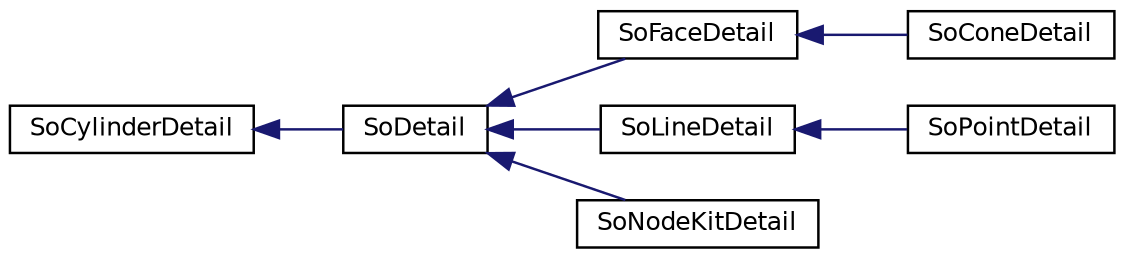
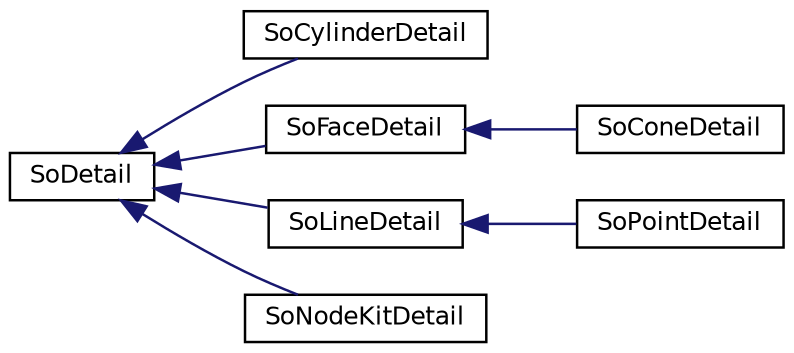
edge "SoDetail" -> "SoCylinderDetail": reversed
